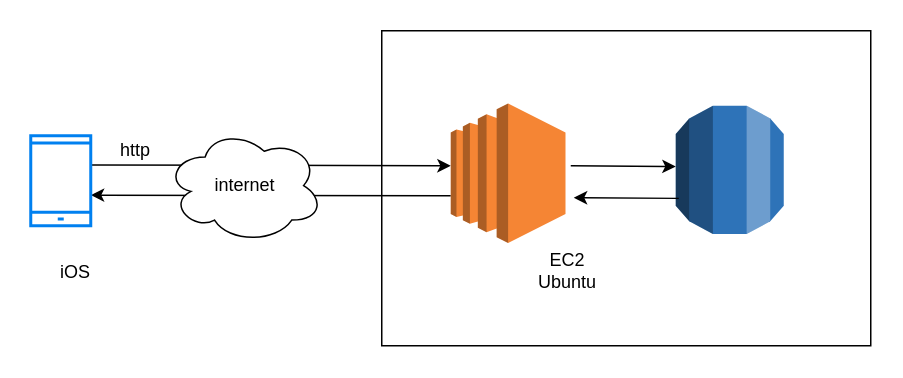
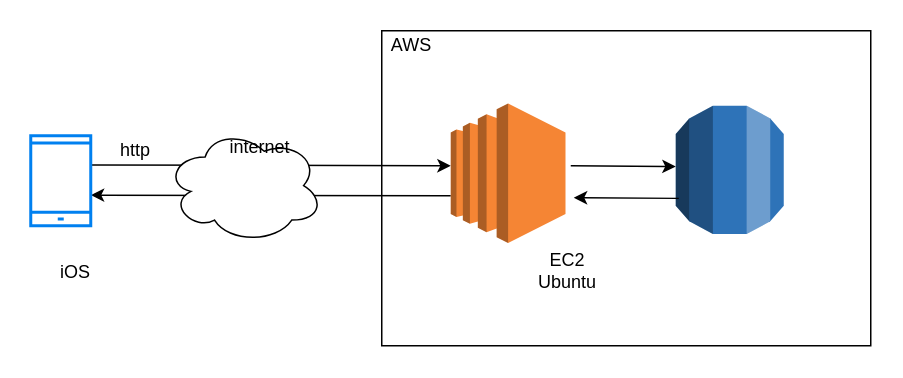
node "AWS": added
node "internet": moved (245, 186) -> (260, 148)
